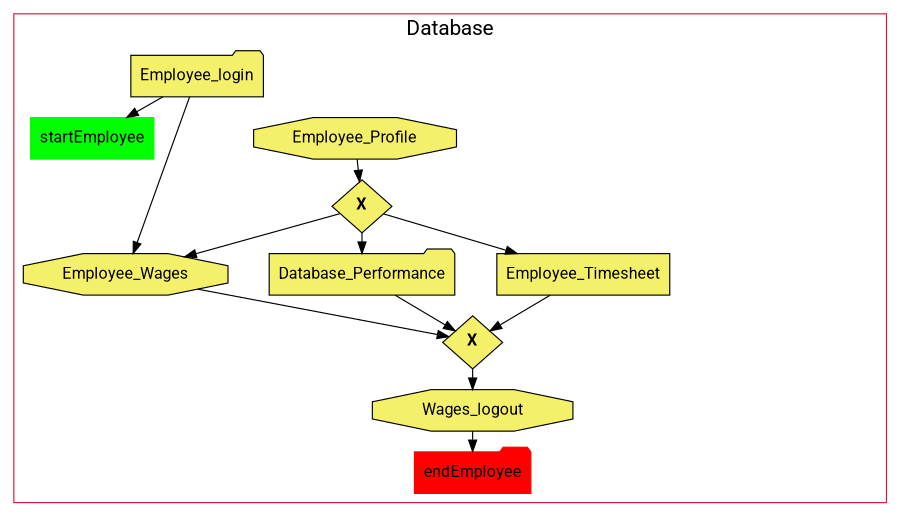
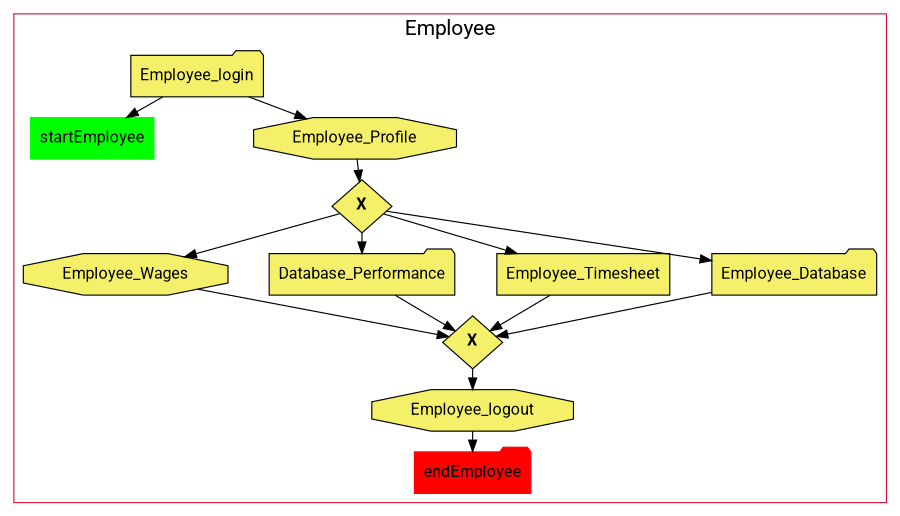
cluster "Database": label "Database" -> "Employee"
edge "Employee_login" -> "Employee_Wages": now "Employee_login" -> "Employee_Profile"
node "Employee_Database": added
node "Wages_logout": label "Wages_logout" -> "Employee_logout"
